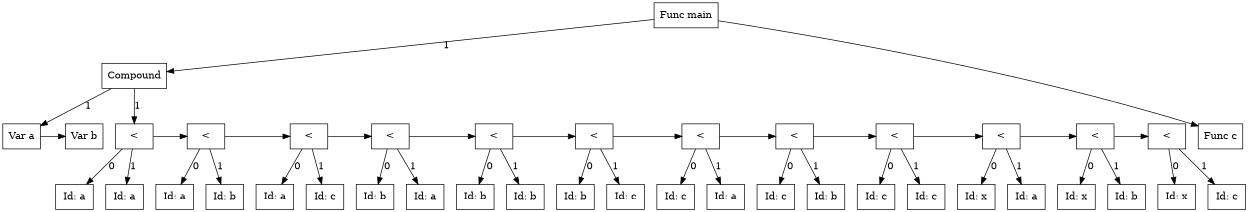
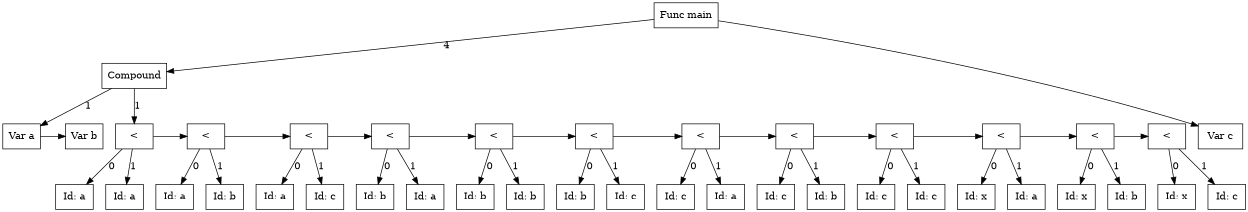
edge "Func main" -> "Compound": label "1" -> "4"
node "Func c": label "Func c" -> "Var c"
